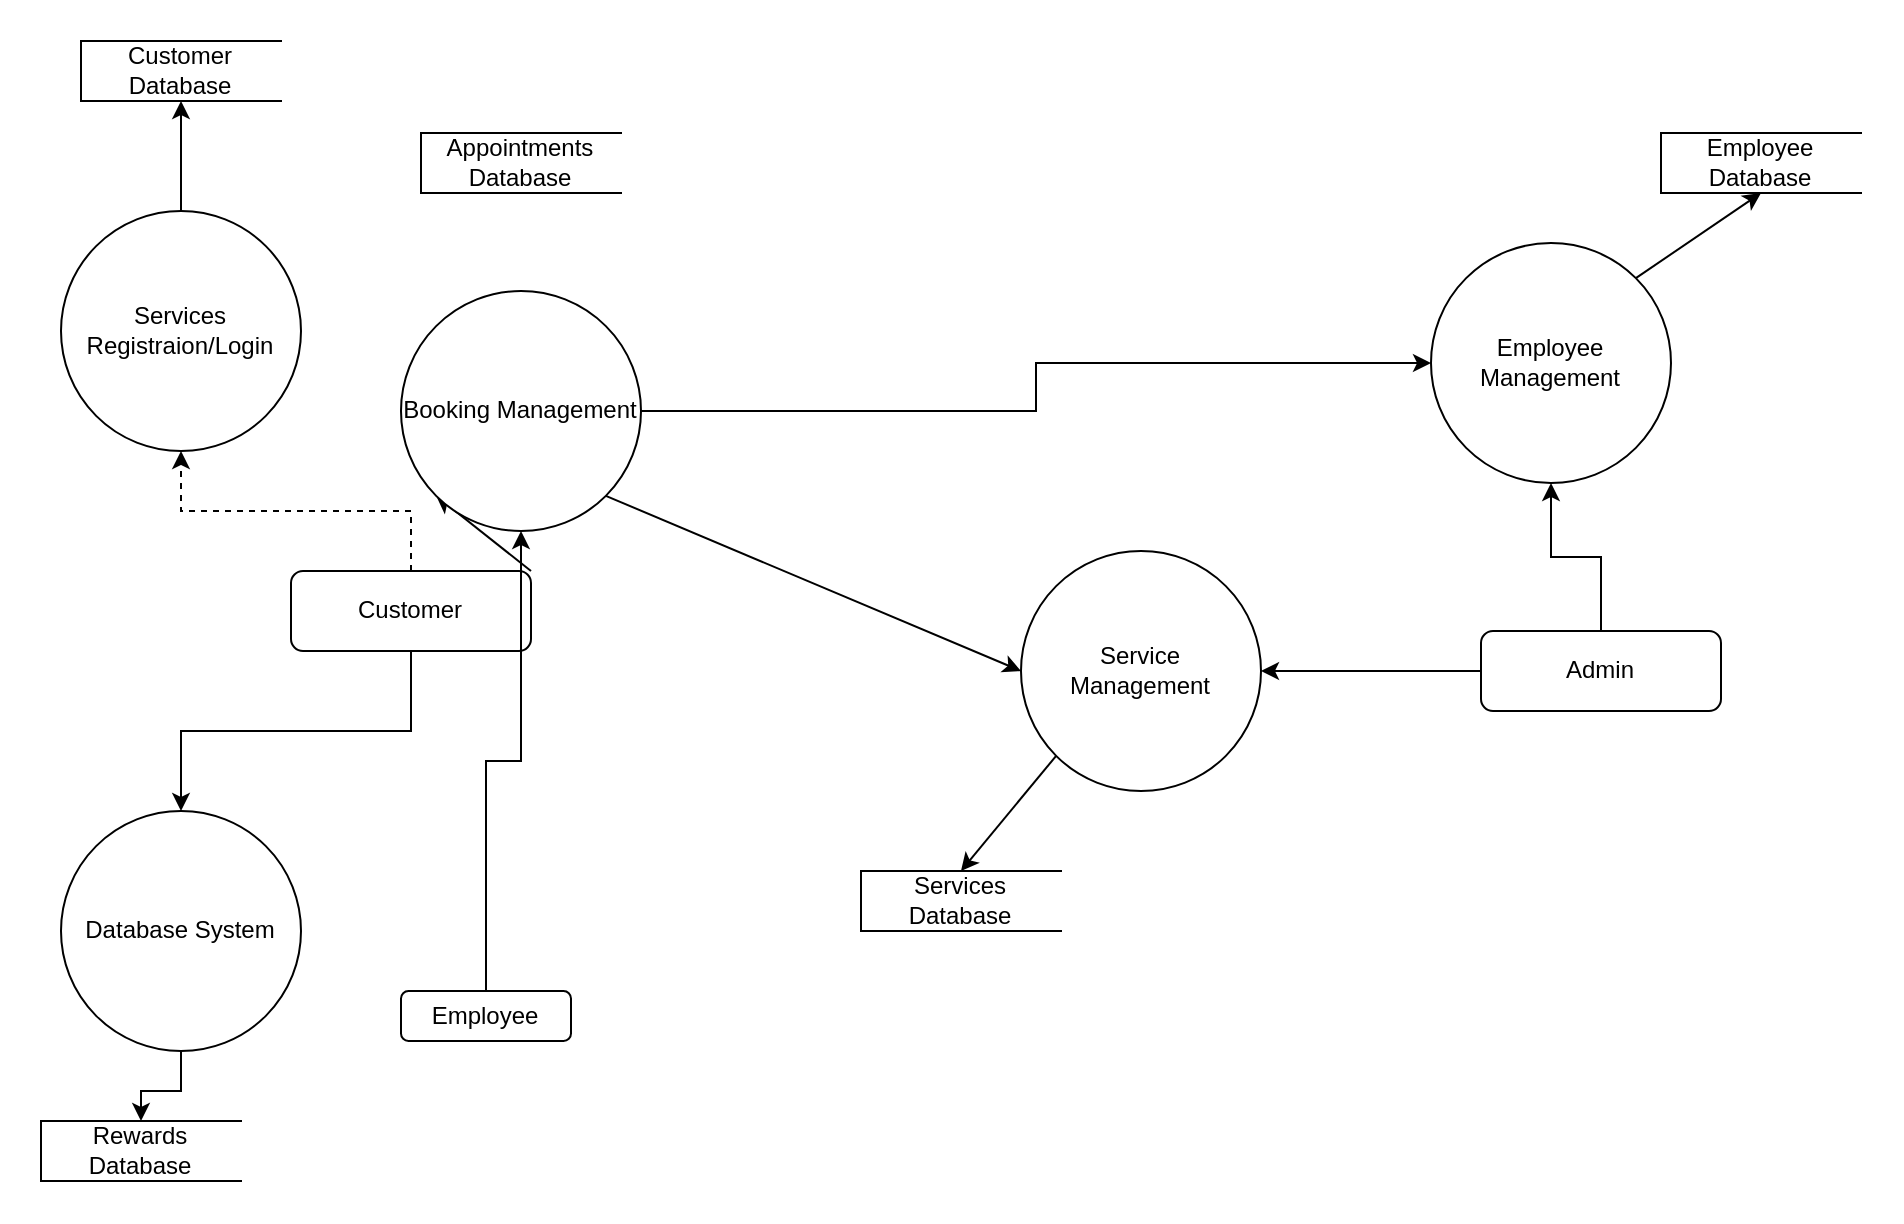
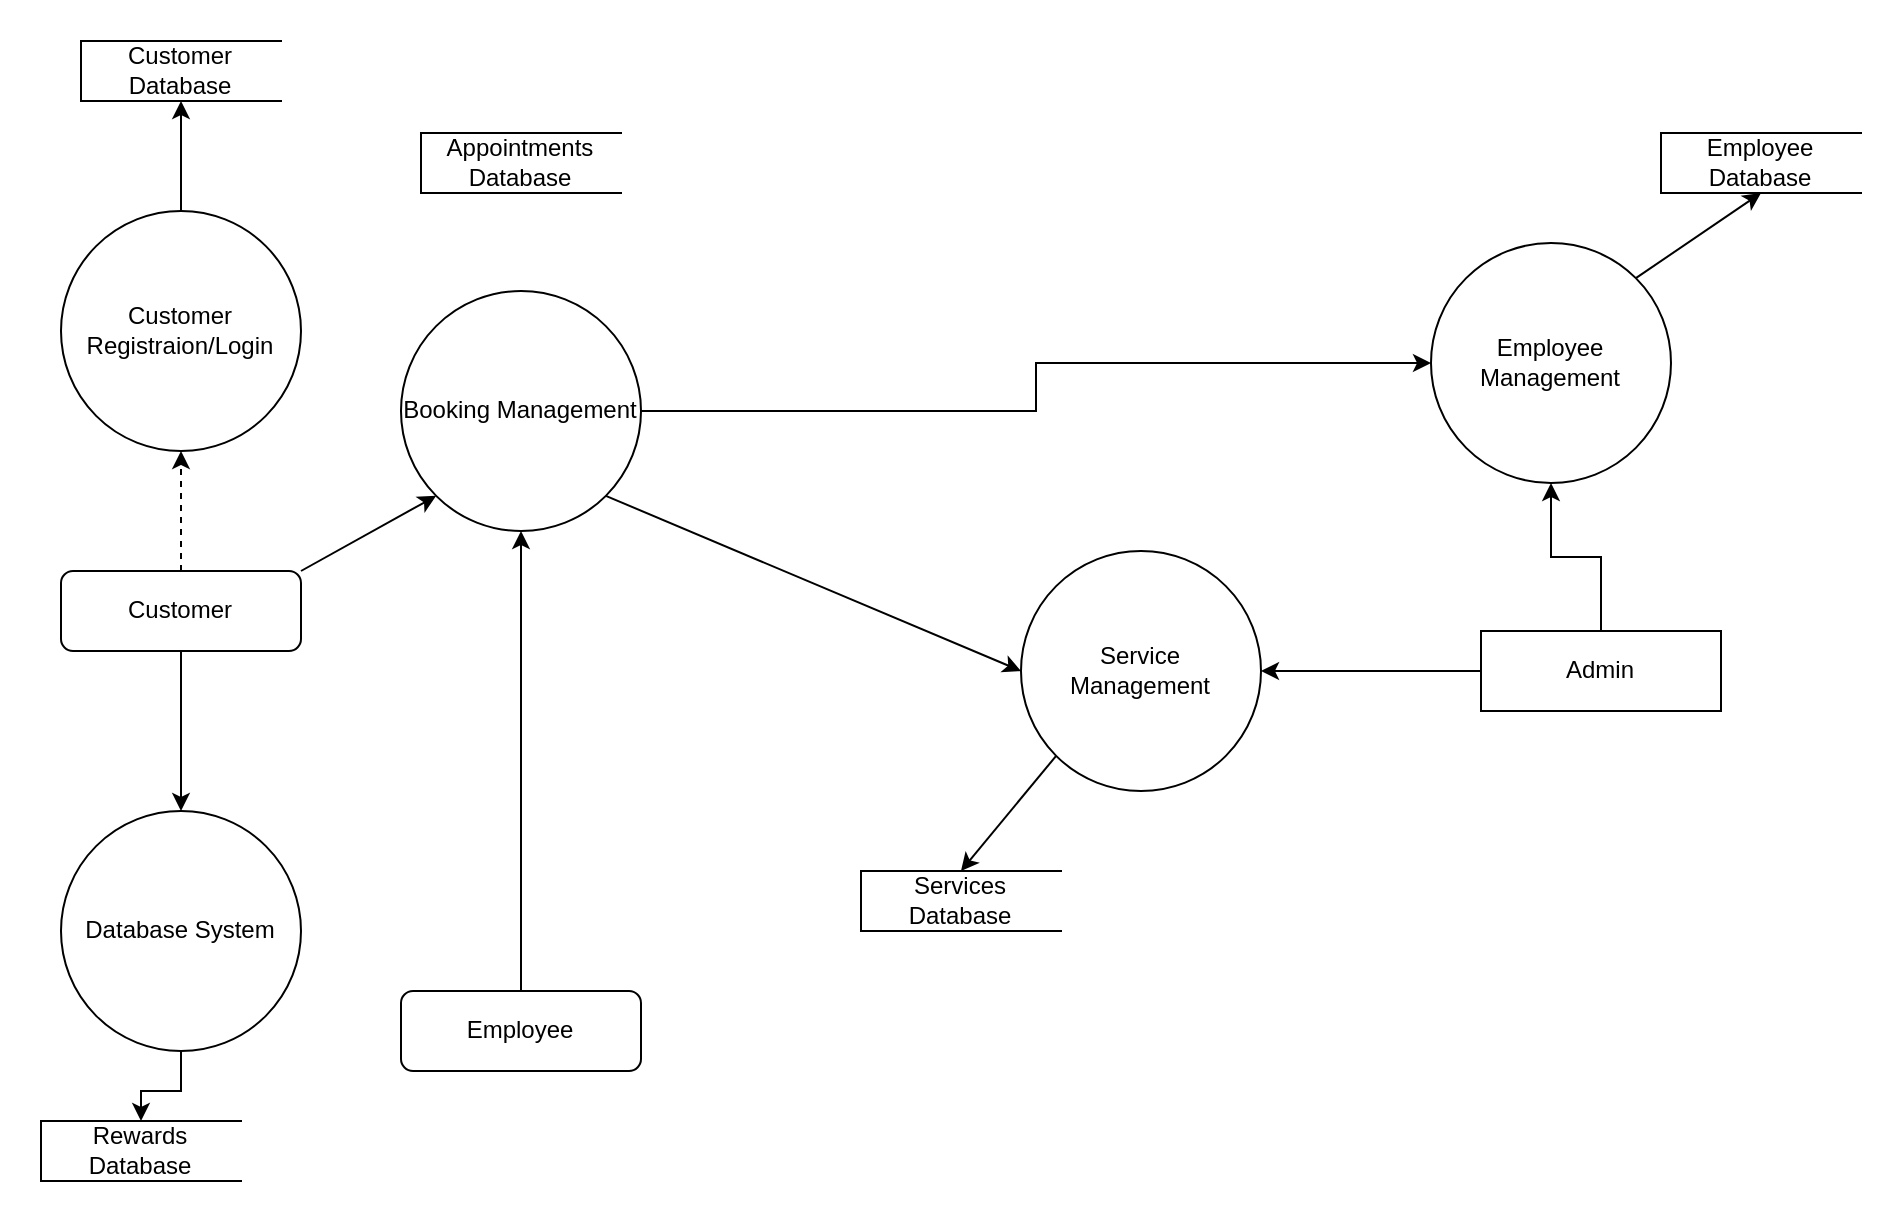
node "Services Registraion/Login": label "Services Registraion/Login" -> "Customer Registraion/Login"
node "Customer": moved (411, 611) -> (181, 611)
node "Admin": shape rounded rectangle -> rectangle
node "Employee": size 170x50 -> 240x80
